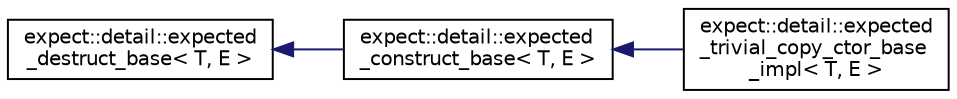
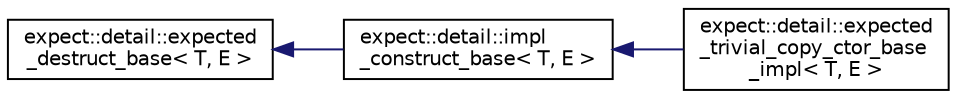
node "expect::detail::expected _construct_base< T, E >": label "expect::detail::expected _construct_base< T, E >" -> "expect::detail::impl _construct_base< T, E >"
